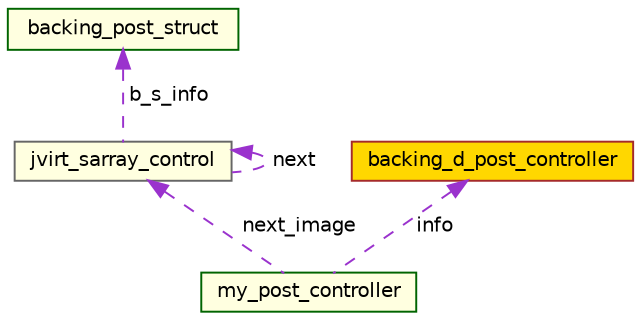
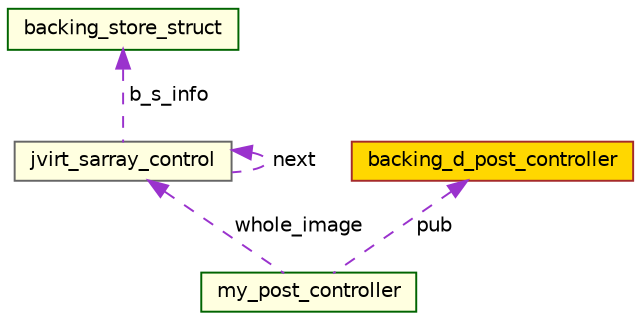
node "backing_post_struct": label "backing_post_struct" -> "backing_store_struct"
edge "my_post_controller" -> "jvirt_sarray_control": label " next_image" -> " whole_image"
edge "my_post_controller" -> "backing_d_post_controller": label " info" -> " pub"
